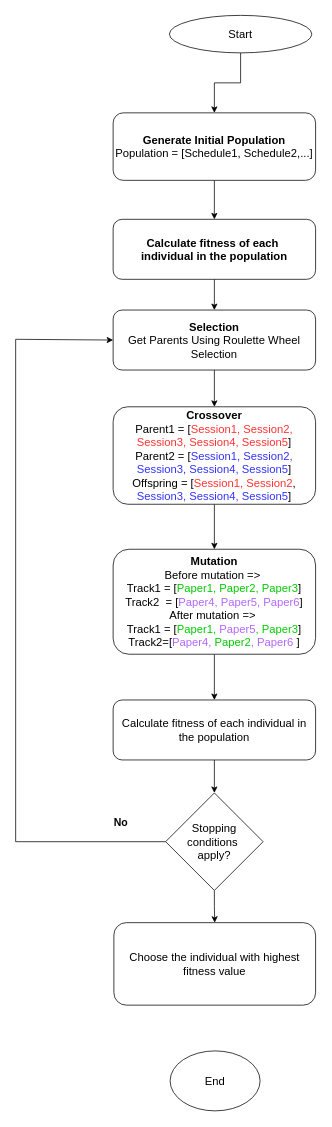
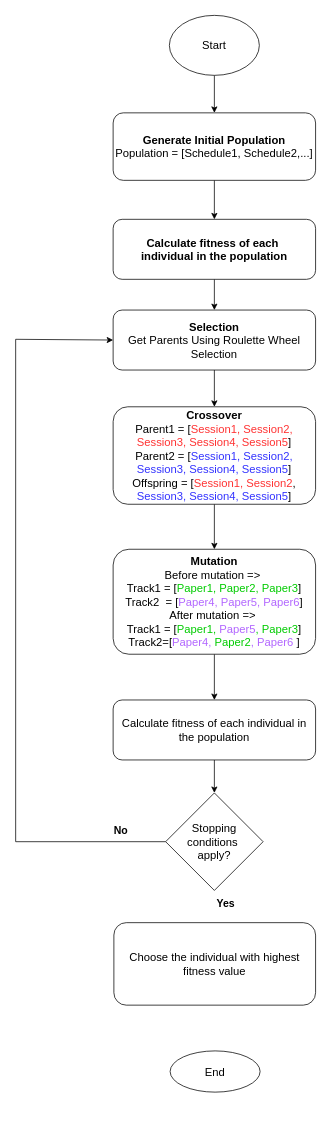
node "Start": size 143x38 -> 90x60
node "No": moved (120, 823) -> (120, 831)
edge "Stopping conditions apply?" -> "Choose the individual with highest fitness value": removed
node "Yes": added
node "End": size 90x60 -> 90x41
